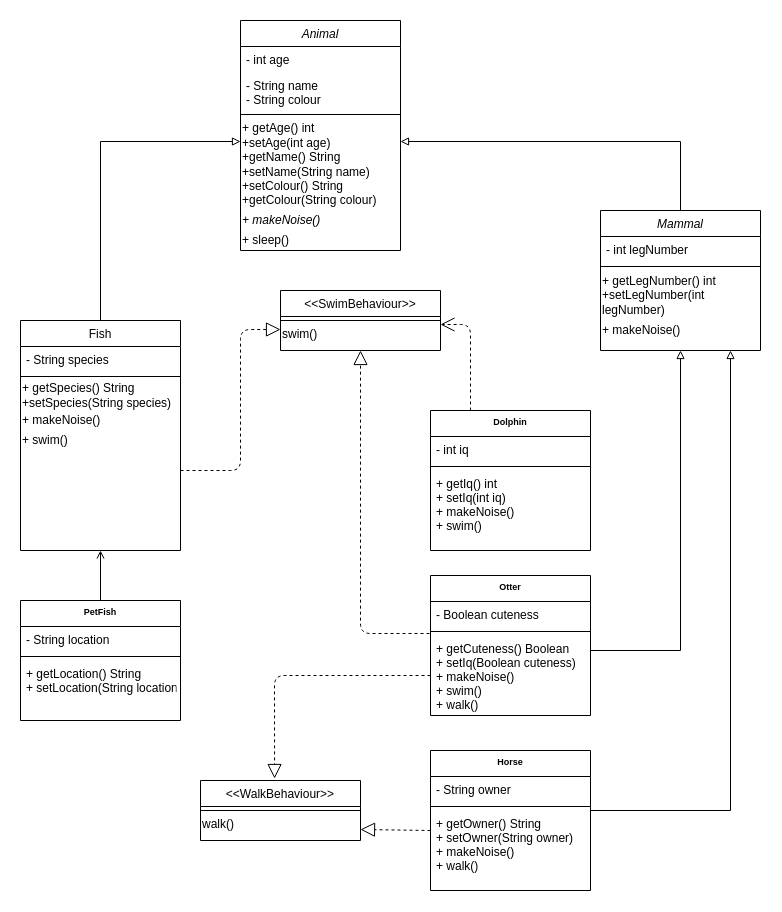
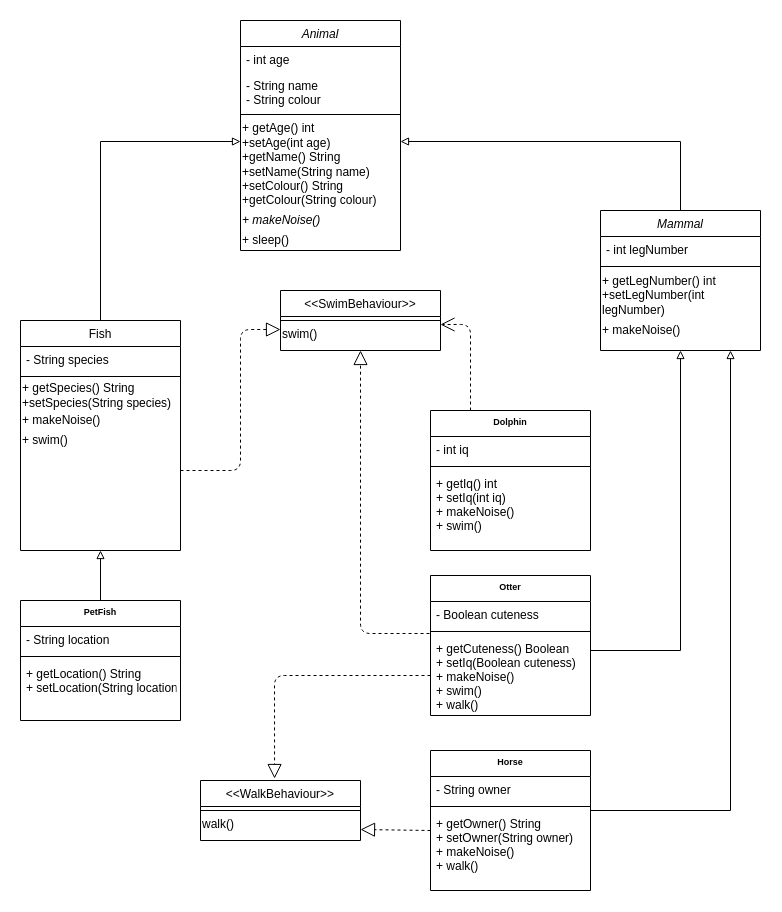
edge "PetFish" -> "Fish": arrowhead open -> block
